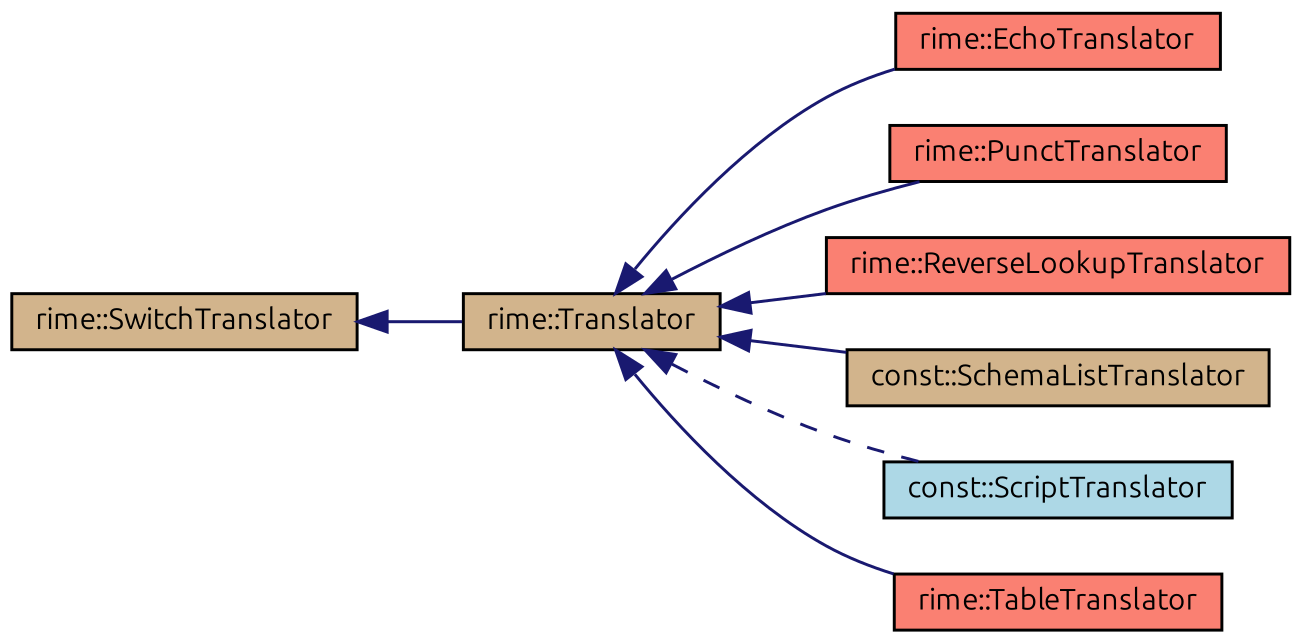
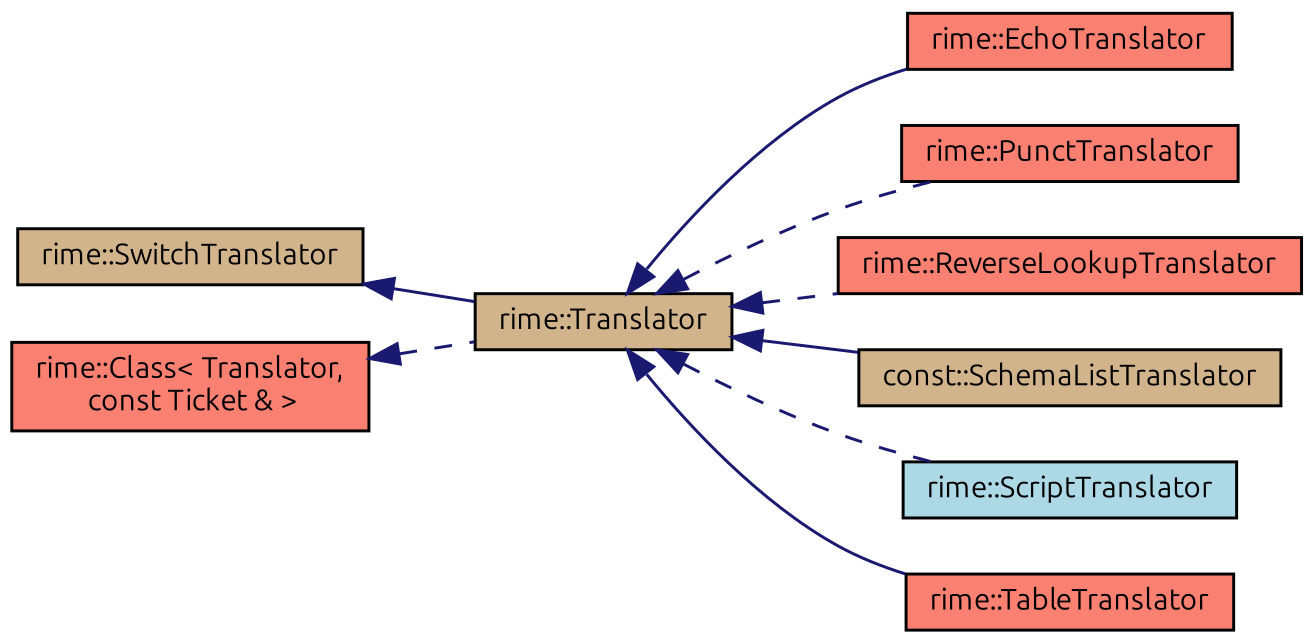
edge "rime::PunctTranslator" -> "rime::Translator": style solid -> dashed
edge "rime::ReverseLookupTranslator" -> "rime::Translator": style solid -> dashed
node "rime::Class< Translator, const Ticket & >": added
node "const::ScriptTranslator": label "const::ScriptTranslator" -> "rime::ScriptTranslator"
